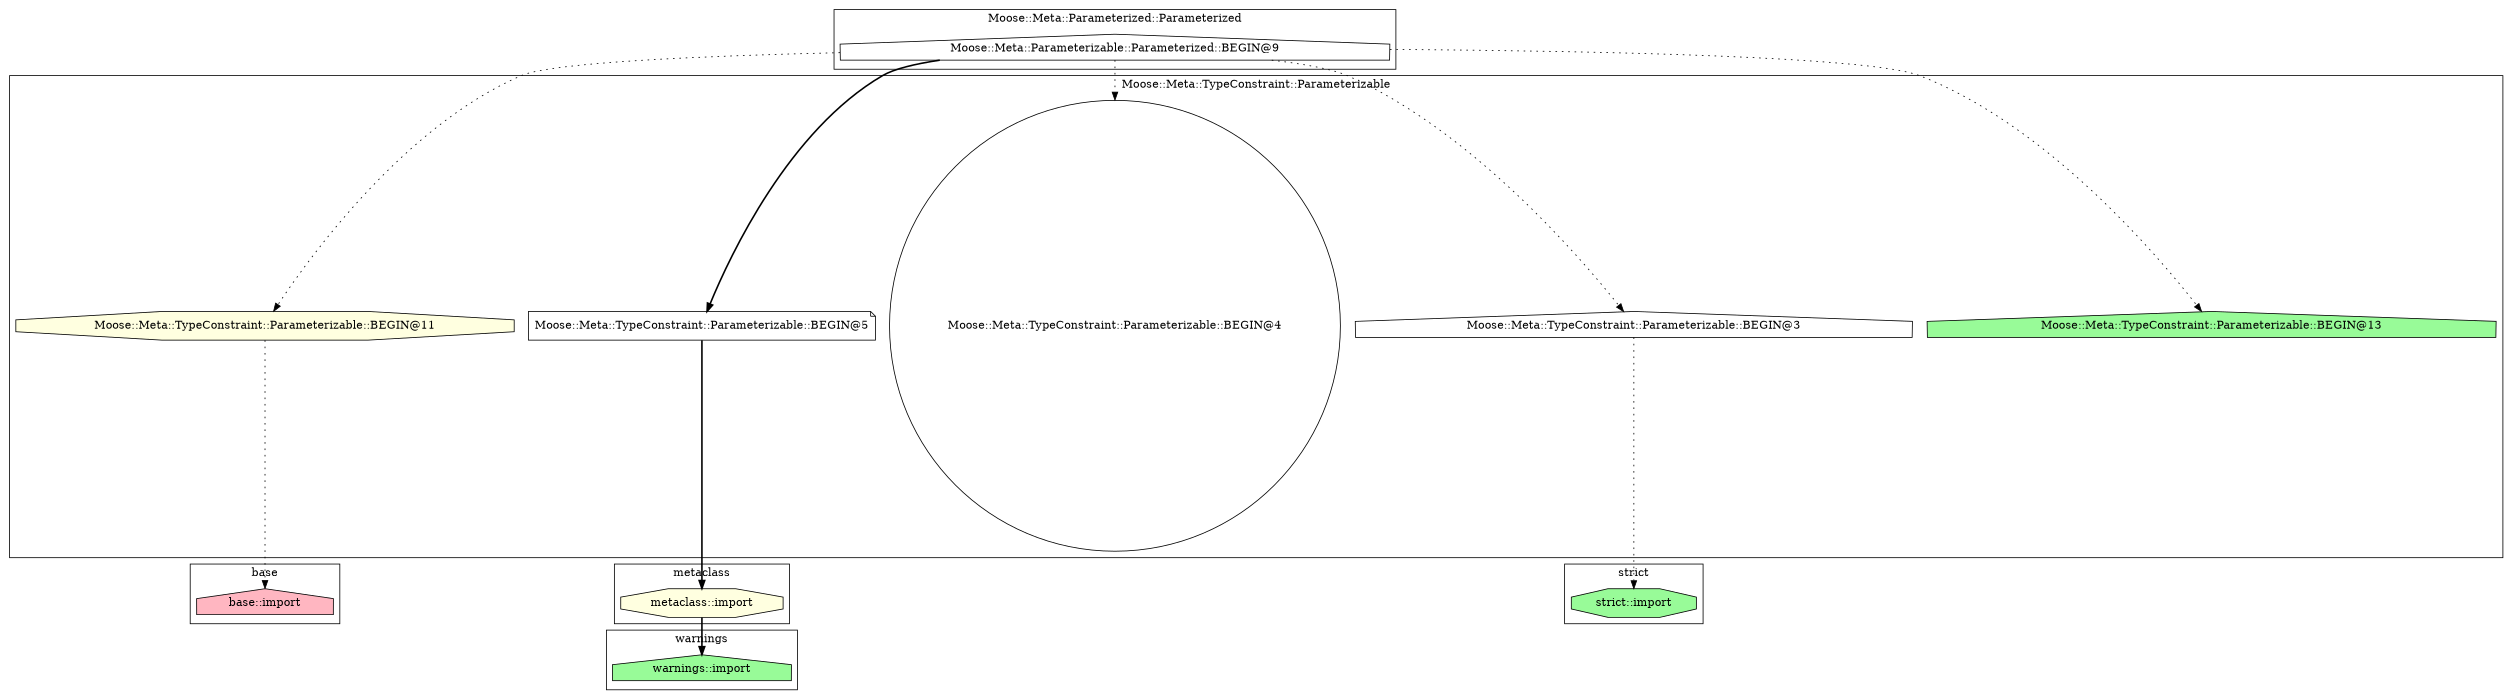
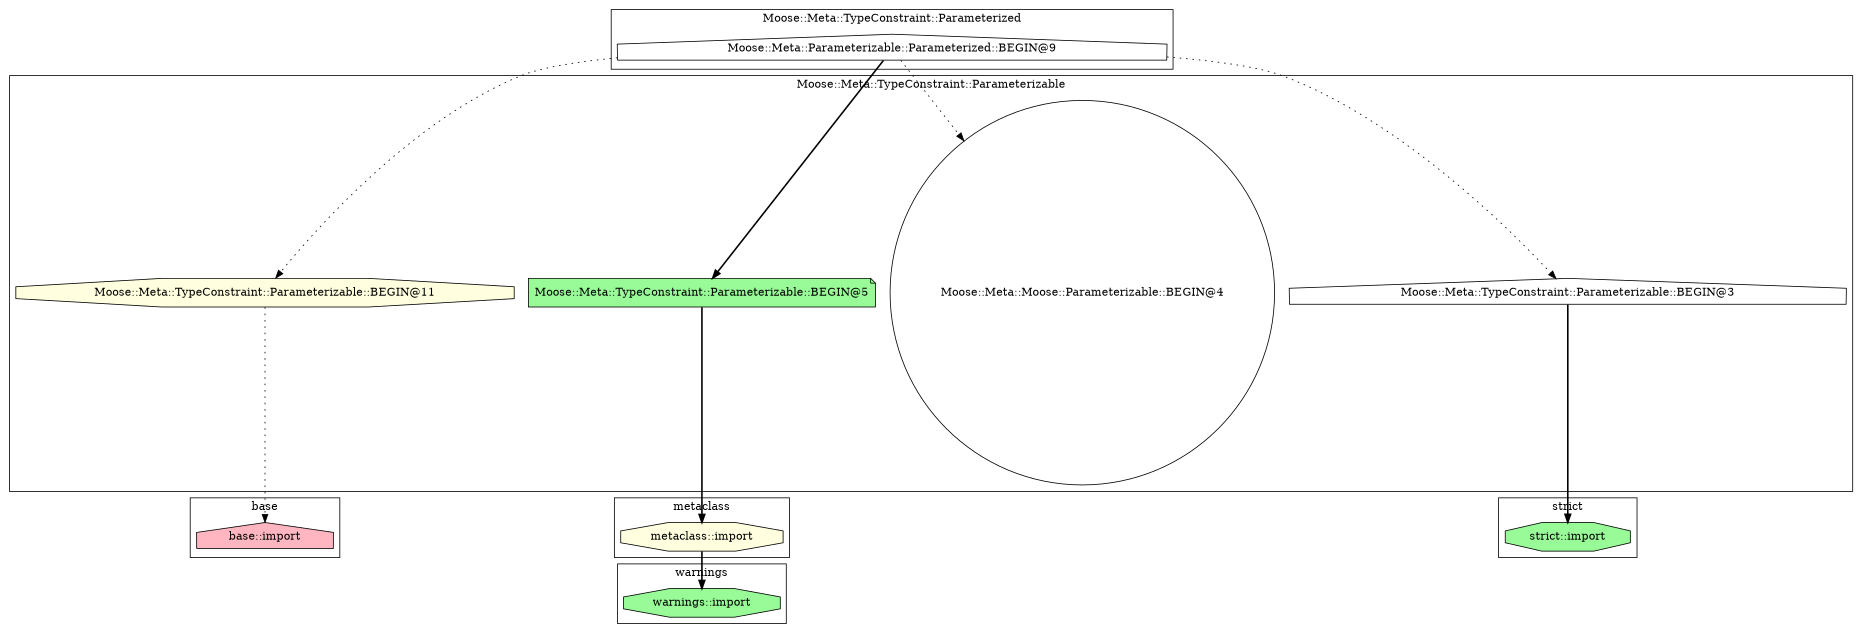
cluster "Moose::Meta::Parameterized::Parameterized": label "Moose::Meta::Parameterized::Parameterized" -> "Moose::Meta::TypeConstraint::Parameterized"
node "Moose::Meta::TypeConstraint::Parameterizable::BEGIN@5": fillcolor white -> palegreen
node "Moose::Meta::TypeConstraint::Parameterizable::BEGIN@4": label "Moose::Meta::TypeConstraint::Parameterizable::BEGIN@4" -> "Moose::Meta::Moose::Parameterizable::BEGIN@4"
node "Moose::Meta::TypeConstraint::Parameterizable::BEGIN@13": removed
edge "Moose::Meta::TypeConstraint::Parameterizable::BEGIN@3" -> "strict::import": style dotted -> bold
node "warnings::import": shape house -> octagon
